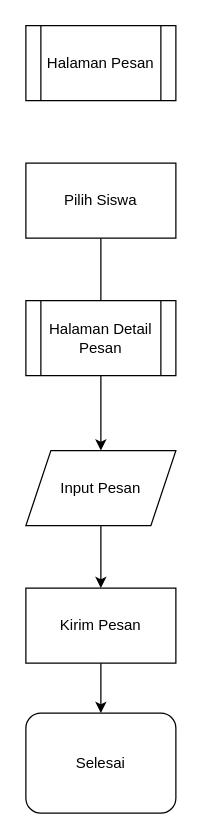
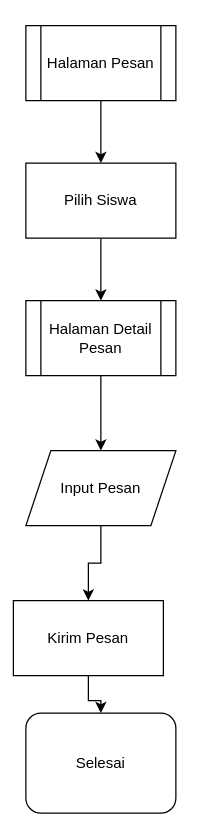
edge "Halaman Pesan" -> "Pilih Siswa": added
edge "Pilih Siswa" -- "Halaman Detail Pesan": arrowhead none -> classic
node "Kirim Pesan": moved (101, 626) -> (88, 638)
